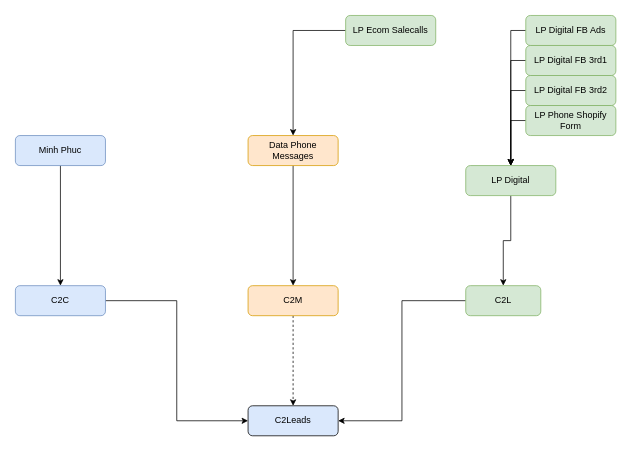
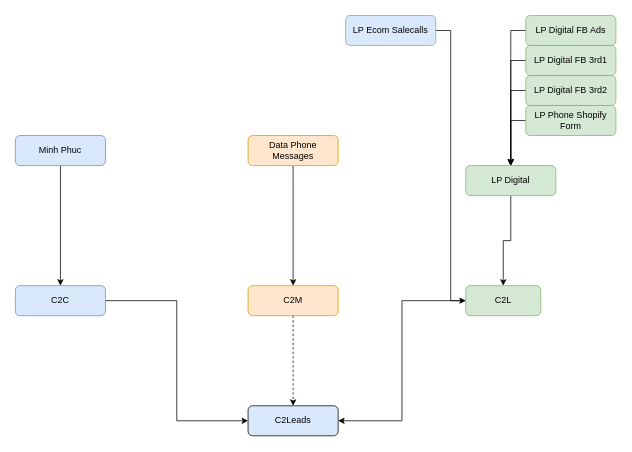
edge "LP Ecom Salecalls" -> "Data Phone Messages": now "LP Ecom Salecalls" -> "C2L"
node "LP Ecom Salecalls": fillcolor #d5e8d4 -> #dae8fc
